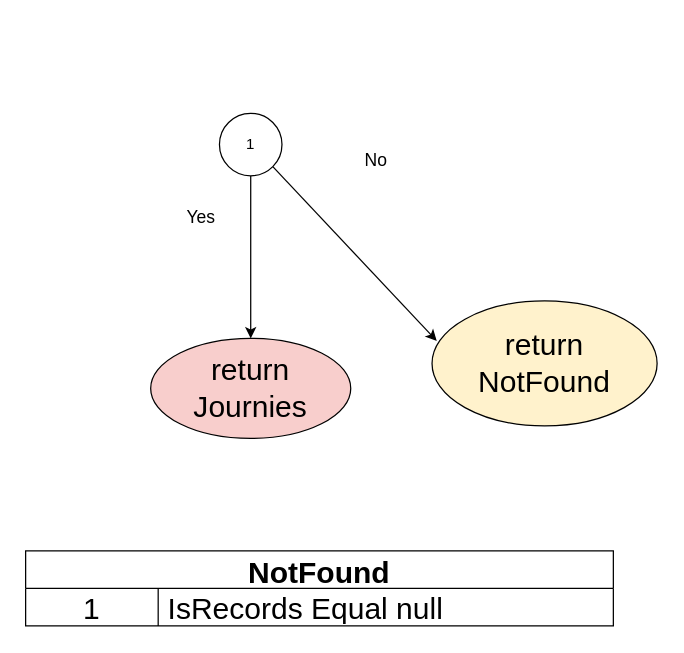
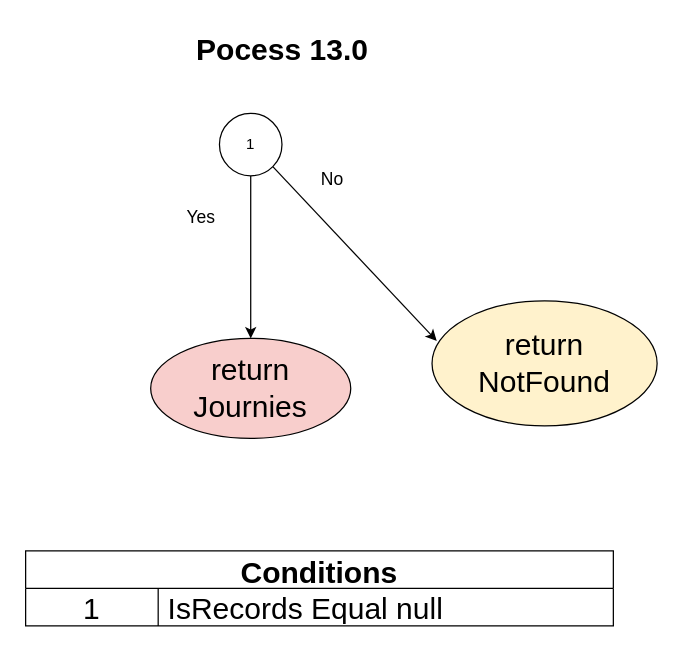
node "Pocess 13.0": added
node "No": moved (376, 157) -> (332, 176)
node "NotFound": label "NotFound" -> "Conditions"
